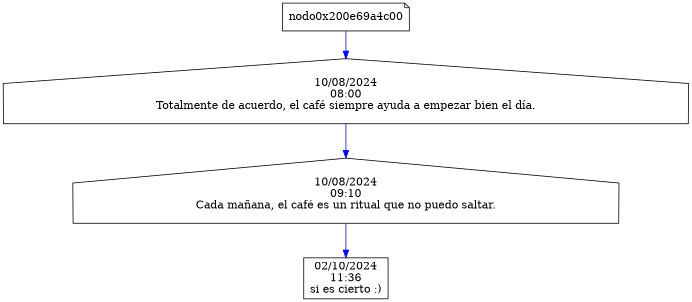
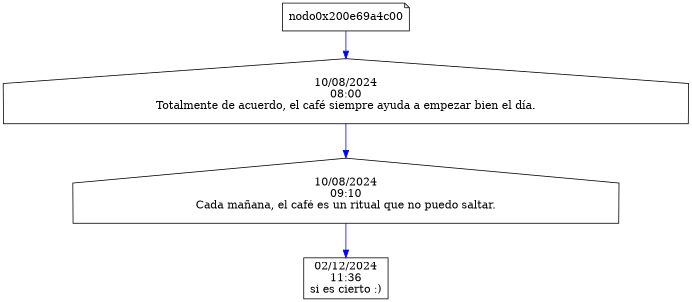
node "02/10/2024 11:36 si es cierto :)": label "02/10/2024 11:36 si es cierto :)" -> "02/12/2024 11:36 si es cierto :)"
